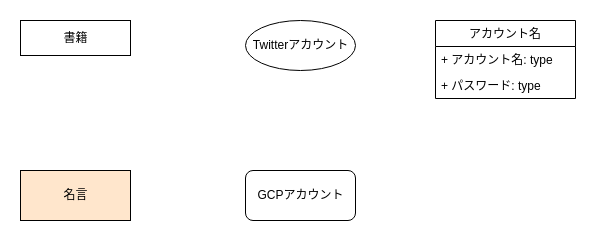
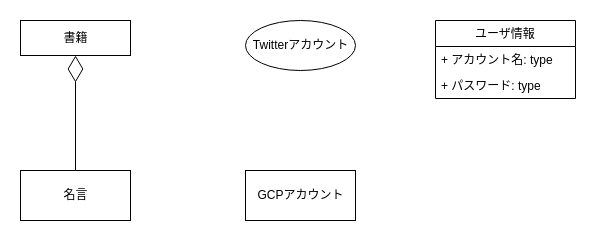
node "アカウント名": label "アカウント名" -> "ユーザ情報"
edge "名言" -> "書籍": added
node "名言": fillcolor #ffe6cc -> #ffffff
node "GCPアカウント": shape rounded rectangle -> rectangle
